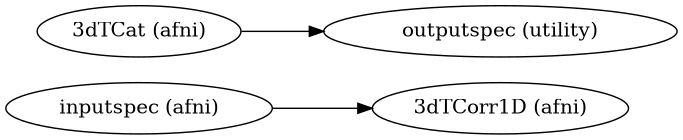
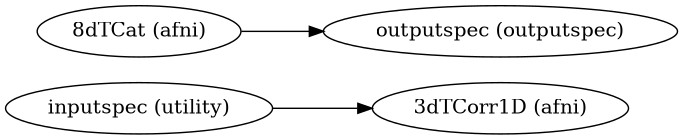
node "3dTCat (afni)": label "3dTCat (afni)" -> "8dTCat (afni)"
node "outputspec (utility)": label "outputspec (utility)" -> "outputspec (outputspec)"
node "inputspec (afni)": label "inputspec (afni)" -> "inputspec (utility)"
